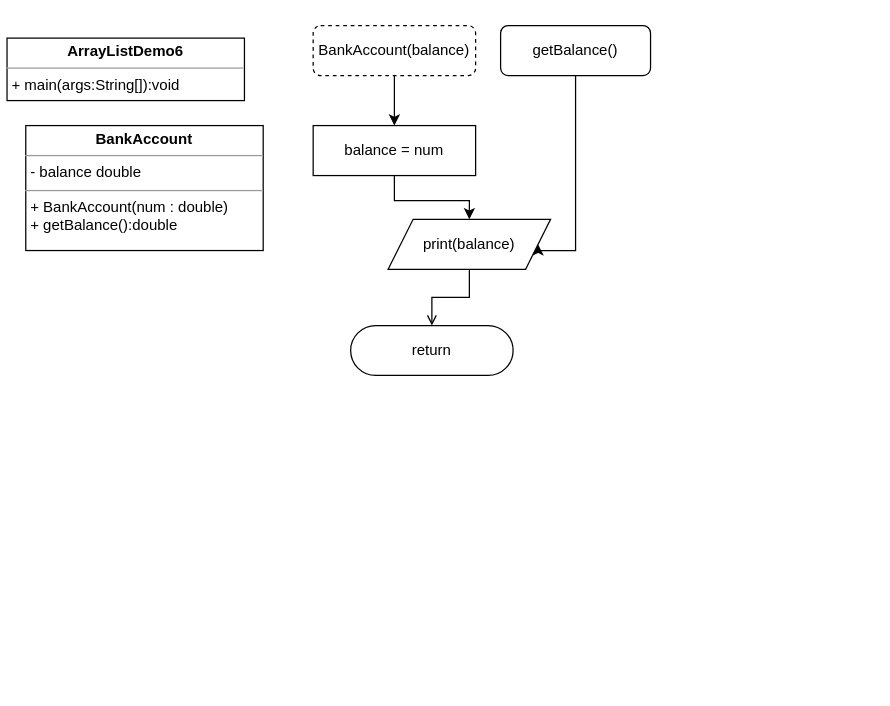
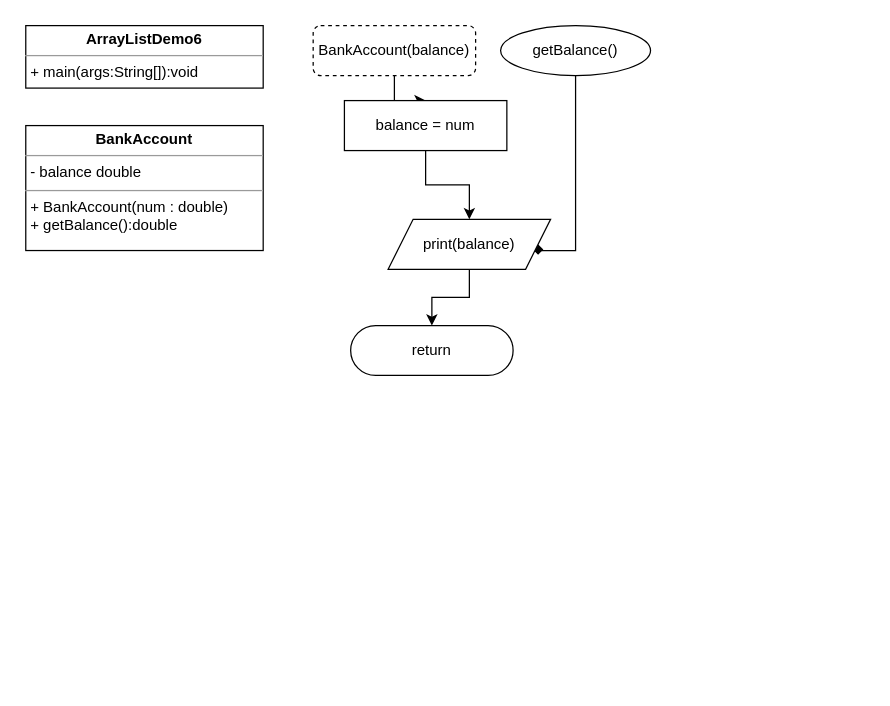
node "getBalance()": shape rounded rectangle -> ellipse
node "ArrayListDemo6 + main(args:String[]):void": moved (126, 69) -> (144, 57)
node "balance = num": moved (394, 151) -> (426, 126)
edge "getBalance()" -> "print(balance)": arrowhead classic -> diamond
edge "print(balance)" -> "return": arrowhead open -> classic
